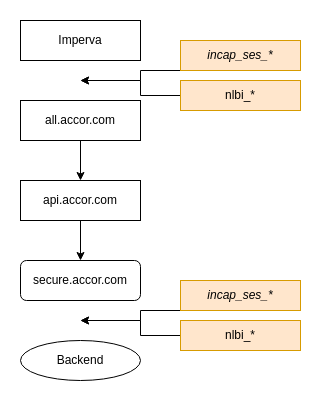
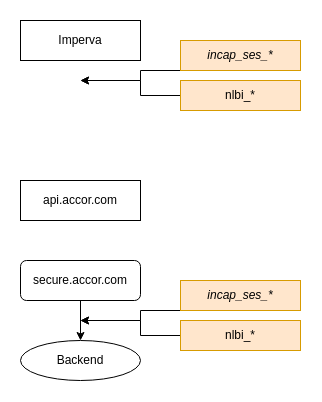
node "all.accor.com": removed
edge "all.accor.com" -> "api.accor.com": removed
edge "api.accor.com" -> "secure.accor.com": removed
edge "secure.accor.com" -> "Backend": added
